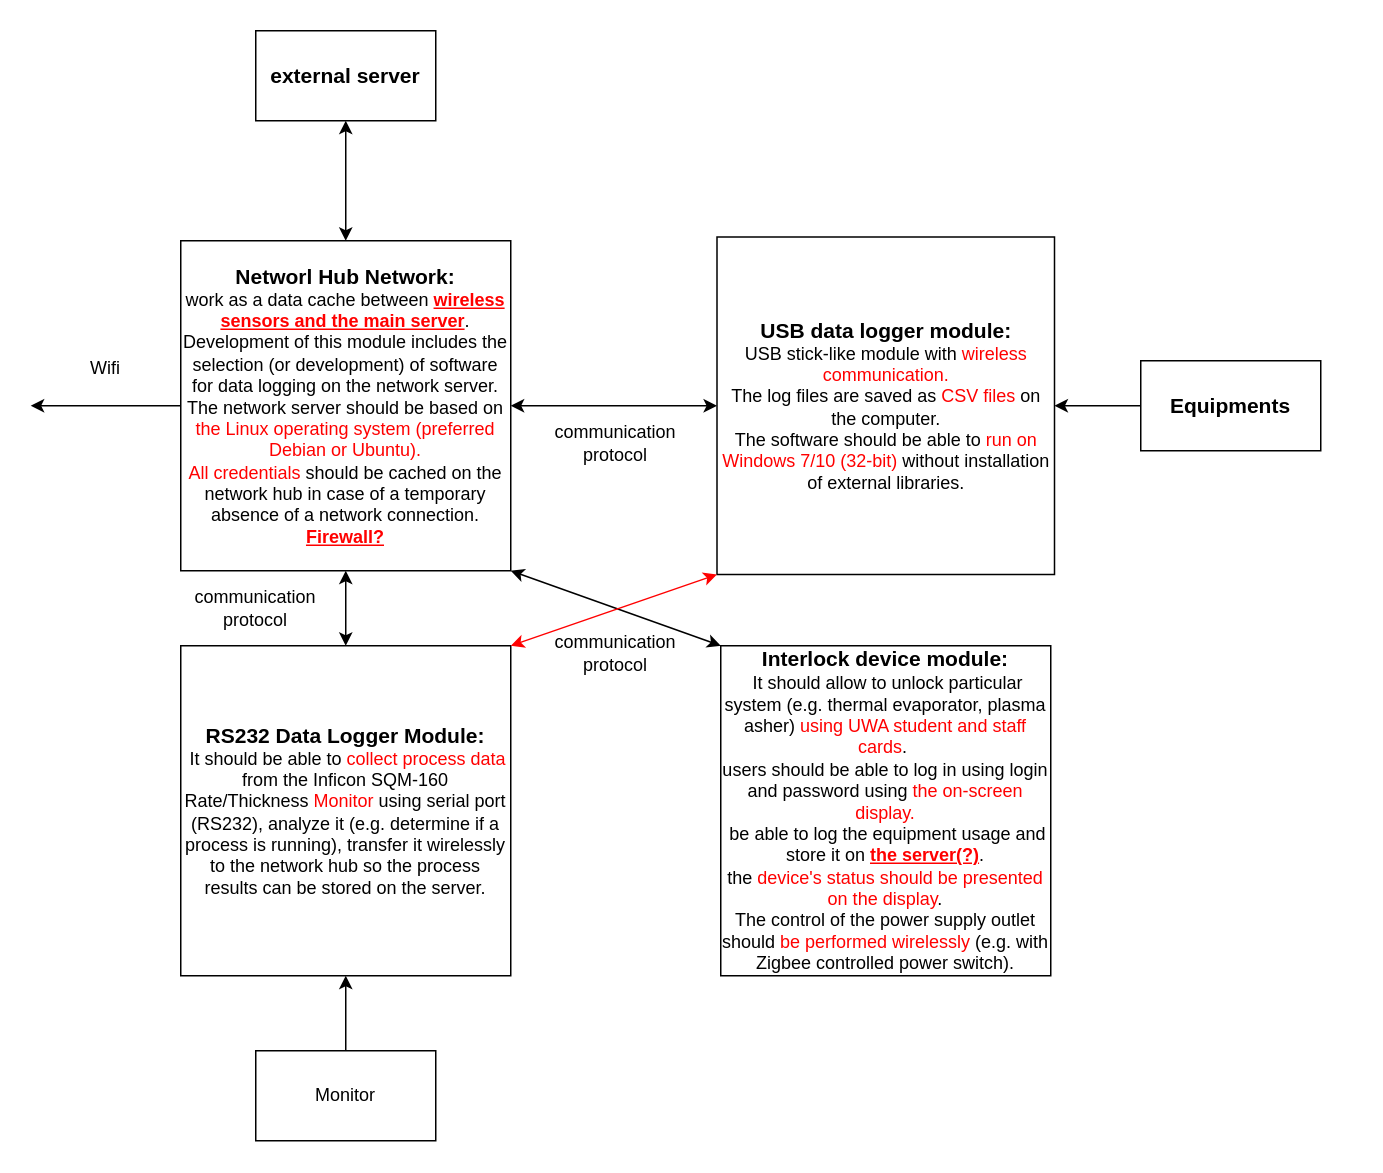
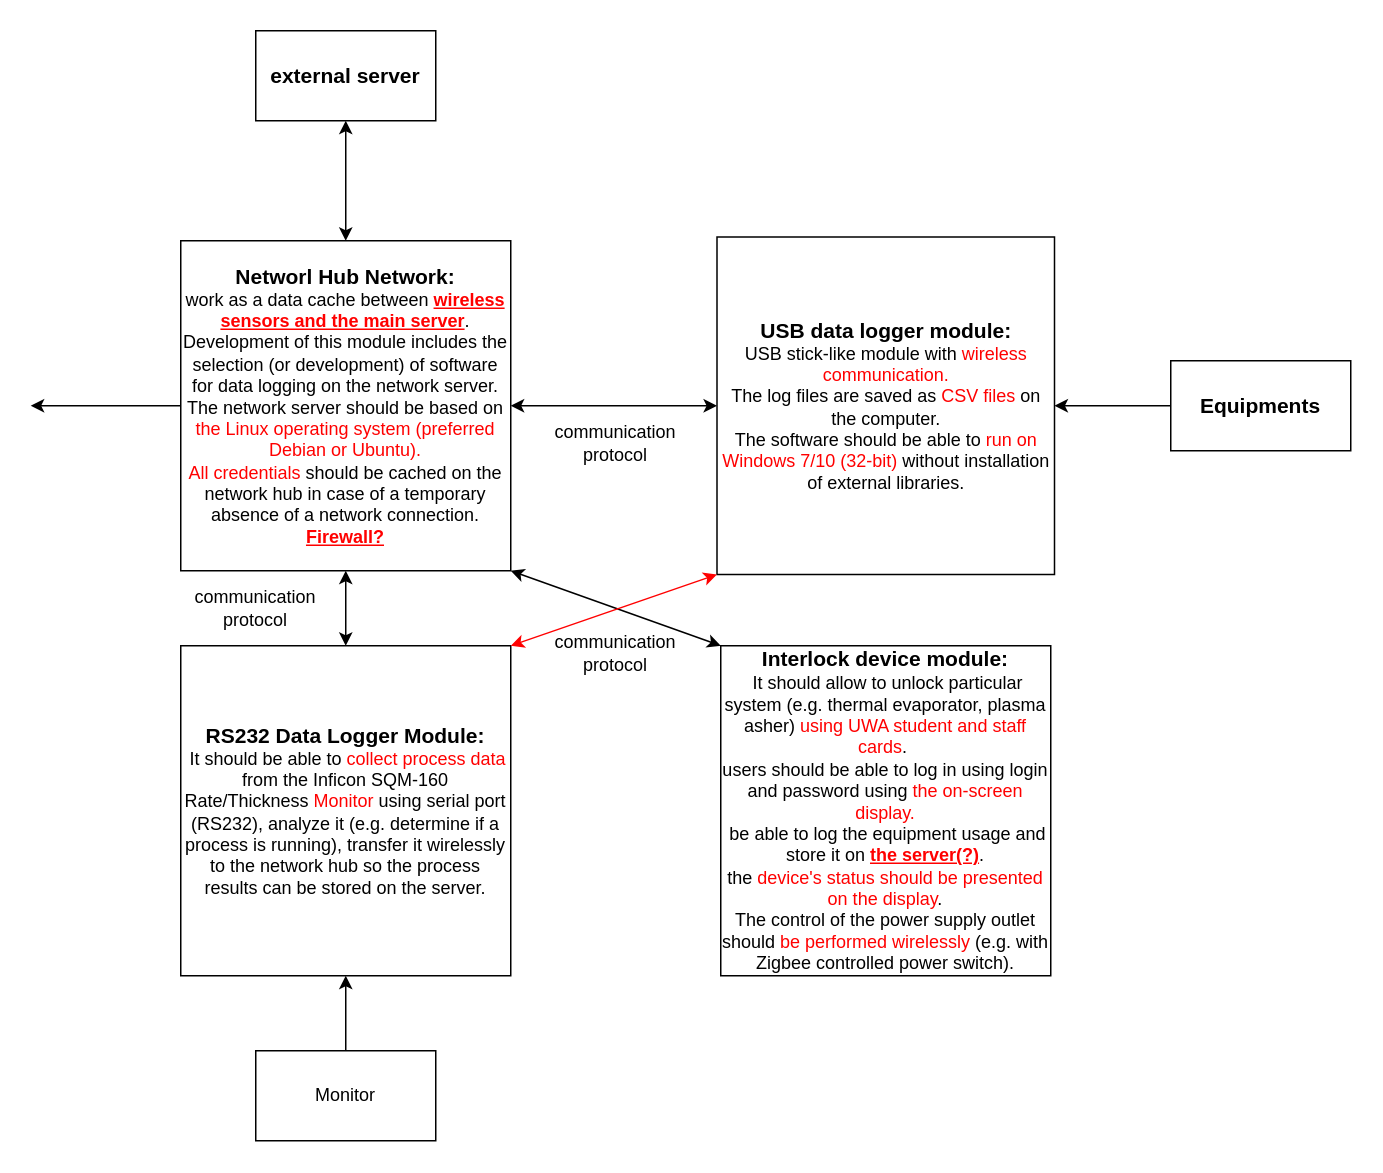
node "Wifi": removed
node "Equipments": moved (1231, 406) -> (1261, 406)
